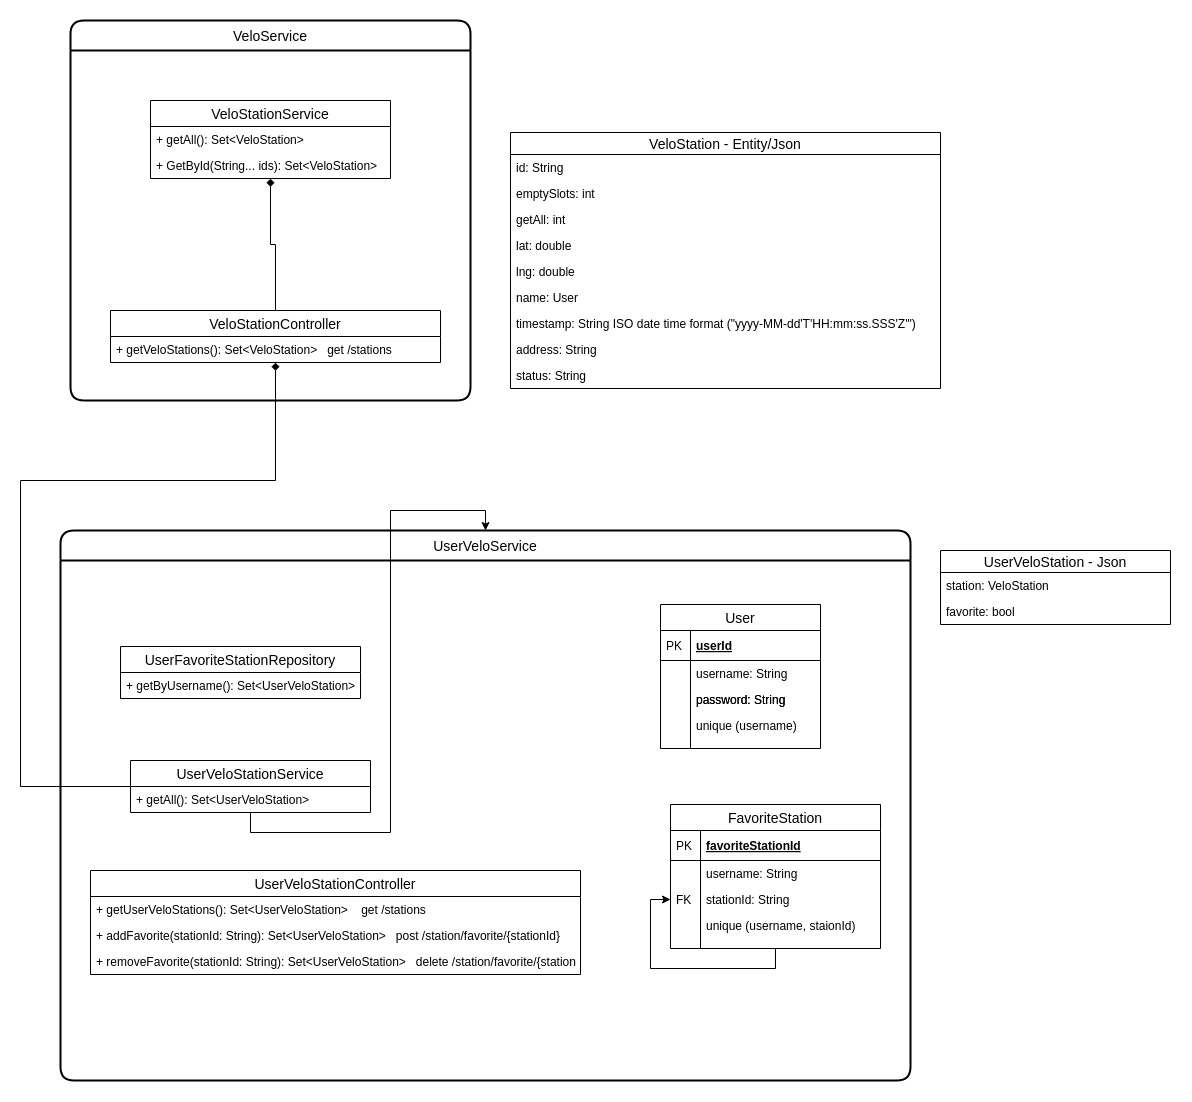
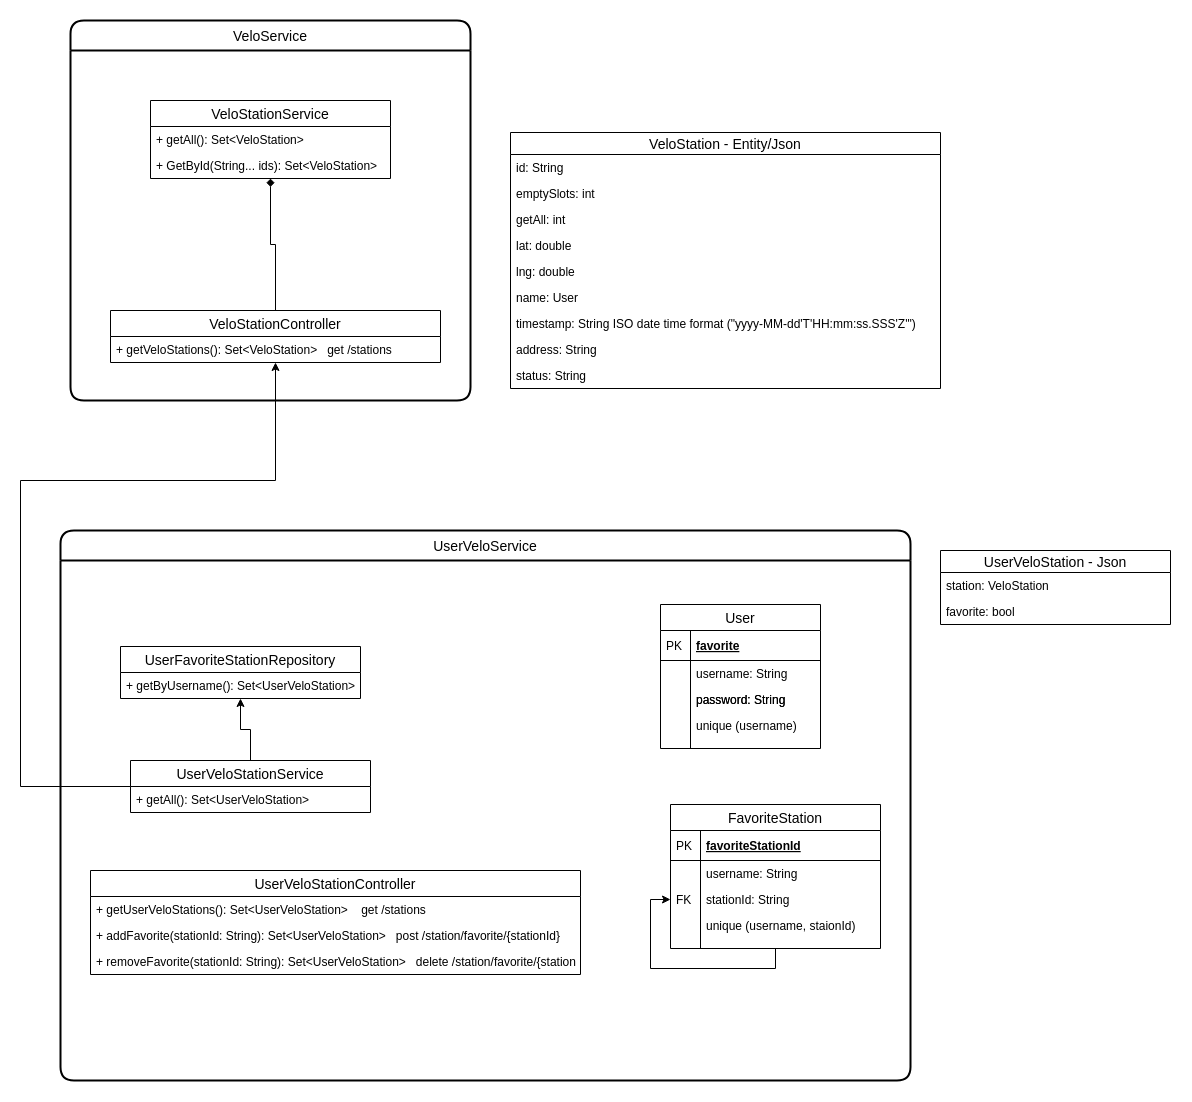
edge "UserVeloStationService" -> "VeloStationController": arrowhead diamond -> classic
node "userId": label "userId" -> "favorite"
edge "UserVeloStationService" -> "UserVeloService": now "UserVeloStationService" -> "UserFavoriteStationRepository"
